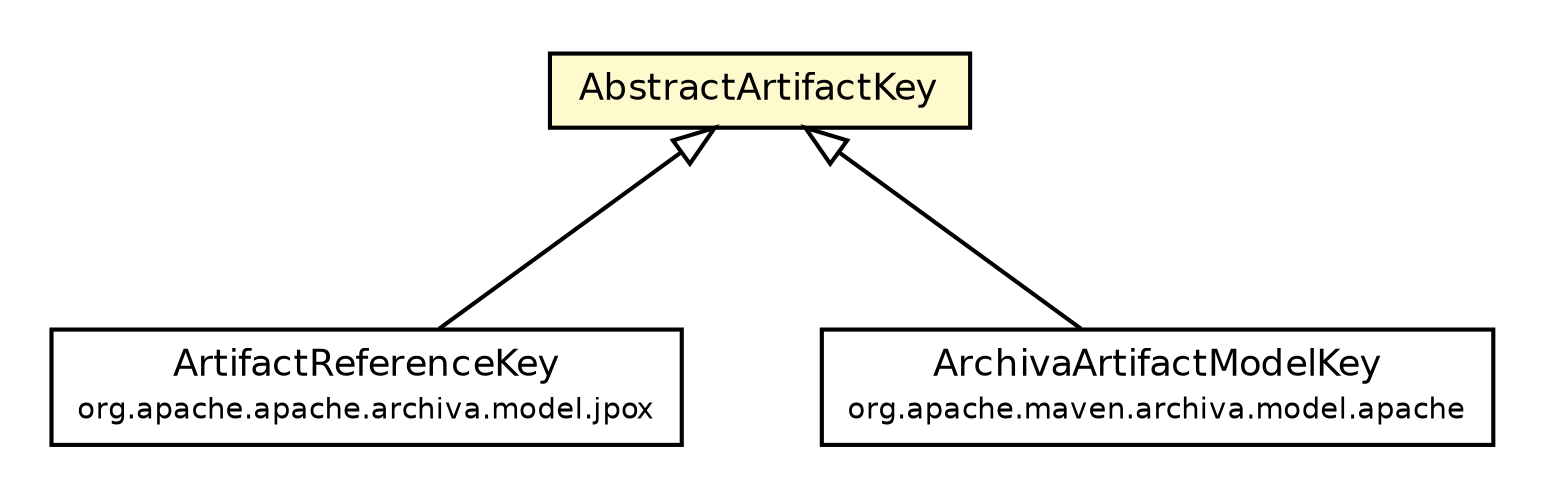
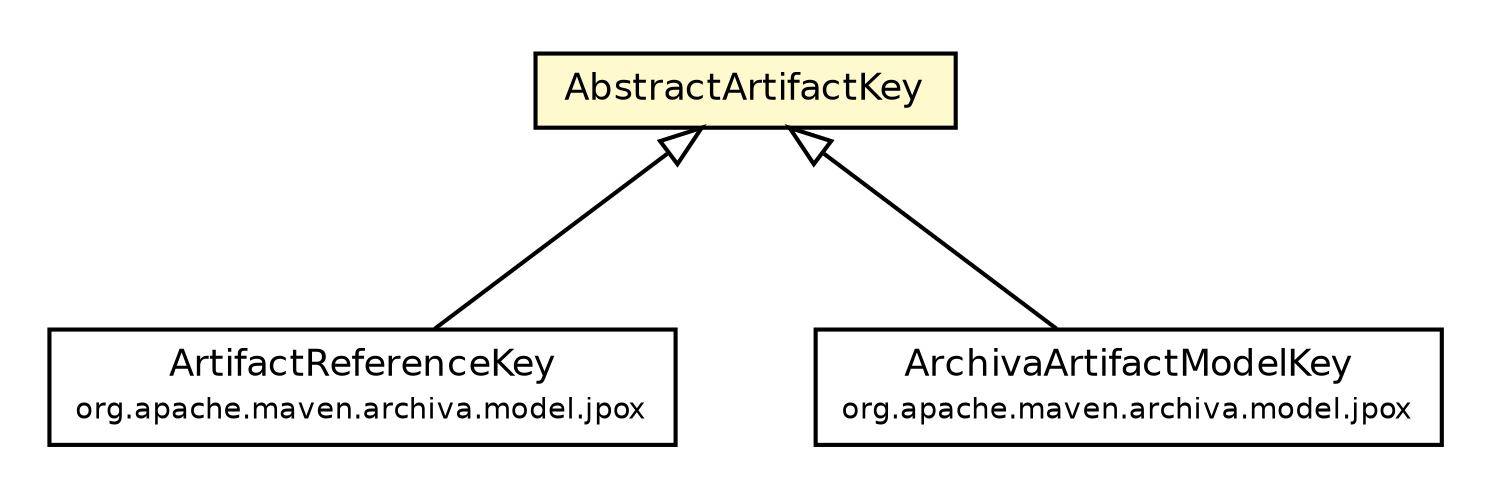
node "ArtifactReferenceKey": text "org.apache.apache.archiva.model.jpox" -> "org.apache.maven.archiva.model.jpox"
node "ArchivaArtifactModelKey": text "org.apache.maven.archiva.model.apache" -> "org.apache.maven.archiva.model.jpox"
